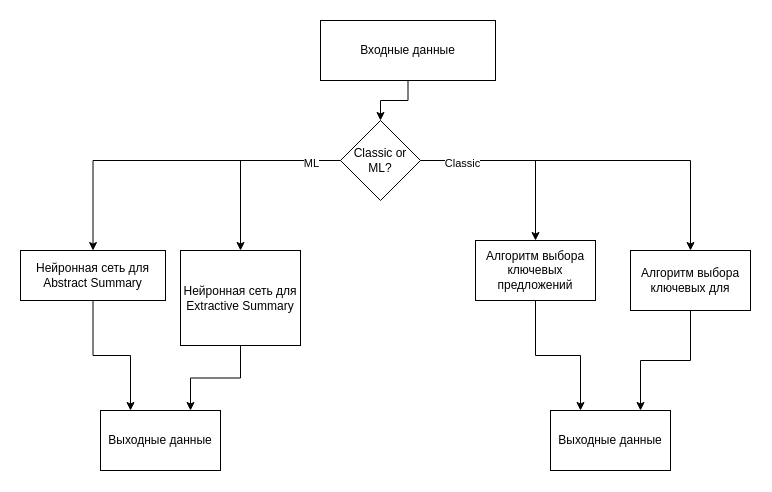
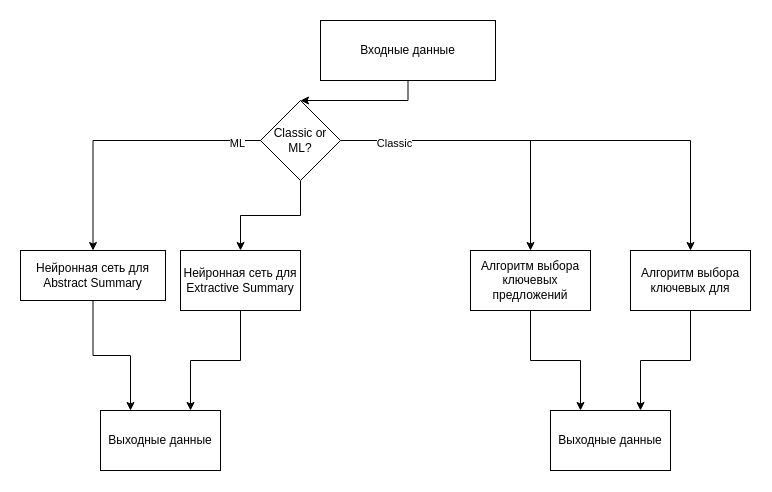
node "Classic or ML?": moved (381, 161) -> (301, 141)
node "Алгоритм выбора ключевых предложений": moved (536, 271) -> (531, 281)
node "Нейронная сеть для Extractive Summary": size 120x95 -> 120x60
